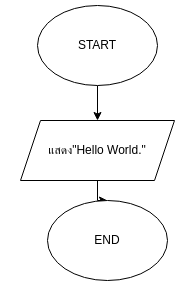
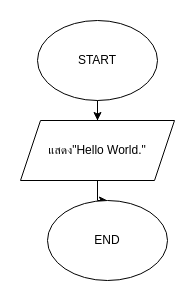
node "START": moved (98, 46) -> (98, 61)
